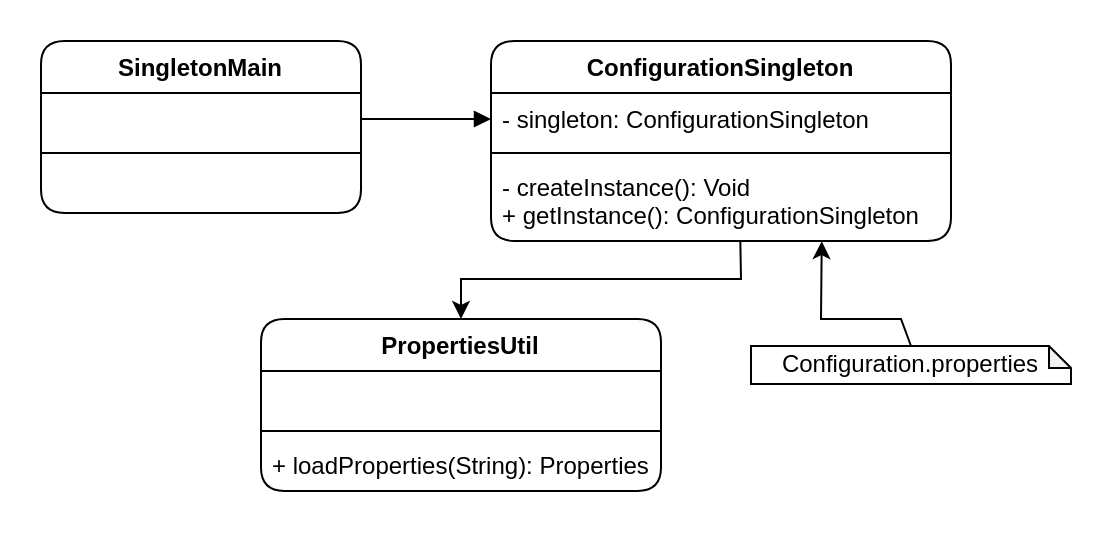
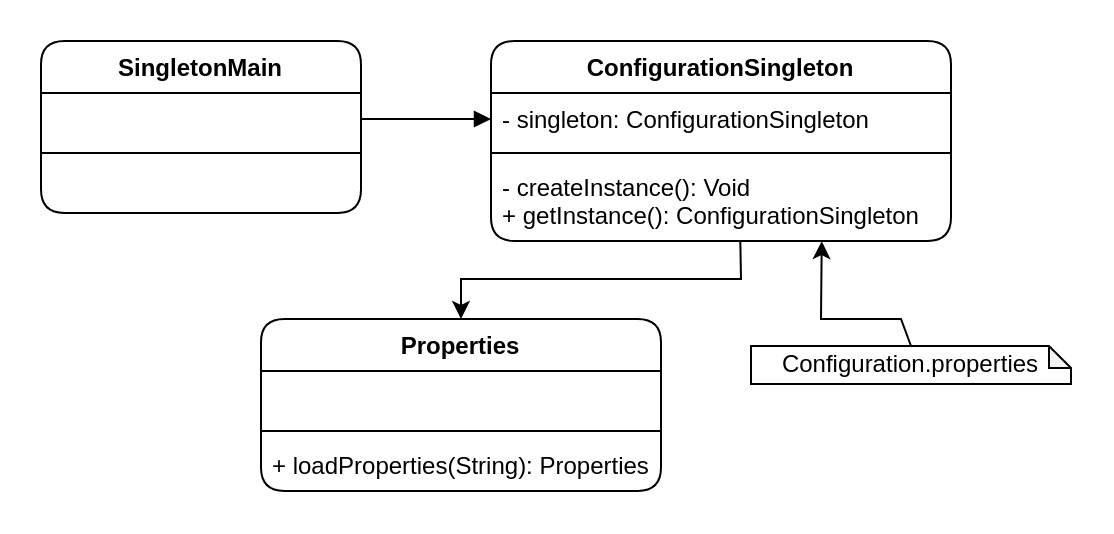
node "PropertiesUtil": label "PropertiesUtil" -> "Properties"
